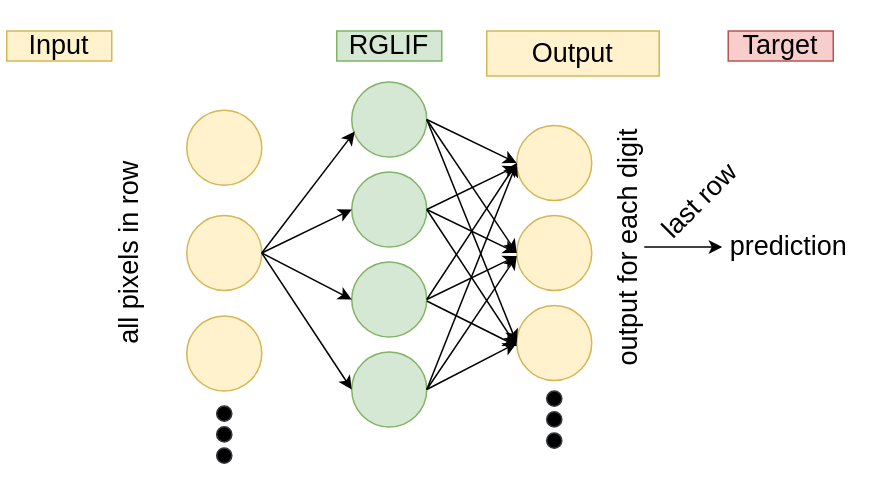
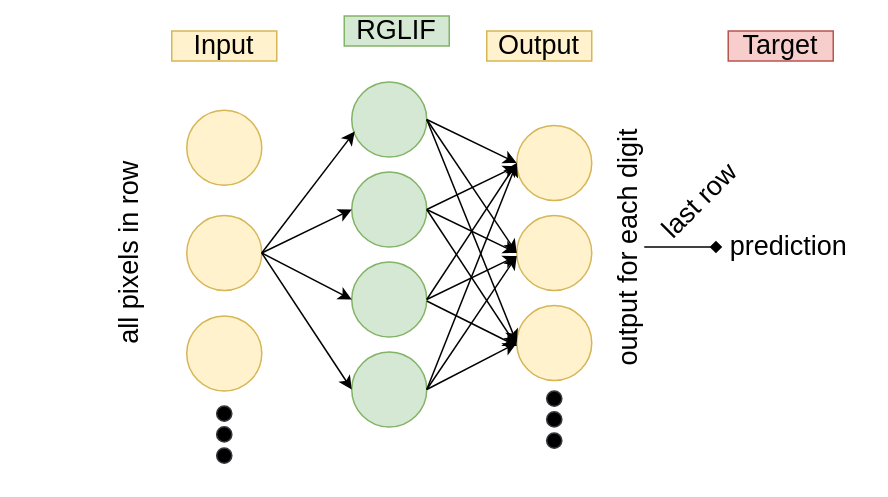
node "Input": moved (59, 46) -> (224, 46)
node "RGLIF": moved (389, 46) -> (397, 31)
node "Output": size 173x45 -> 105x30
edge "output for each digit" -> "prediction": arrowhead classic -> diamond
